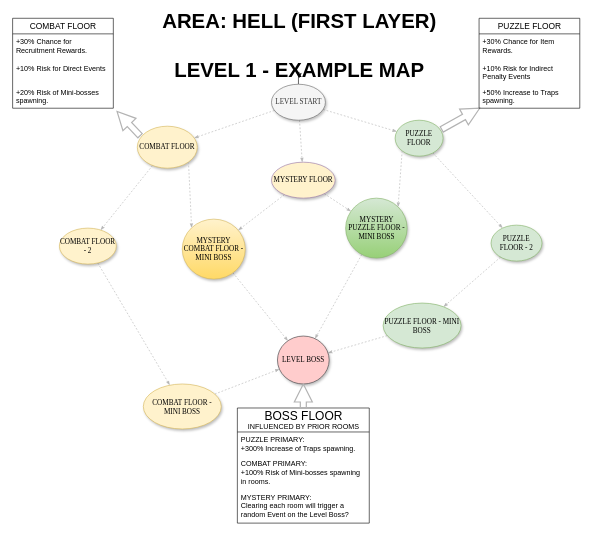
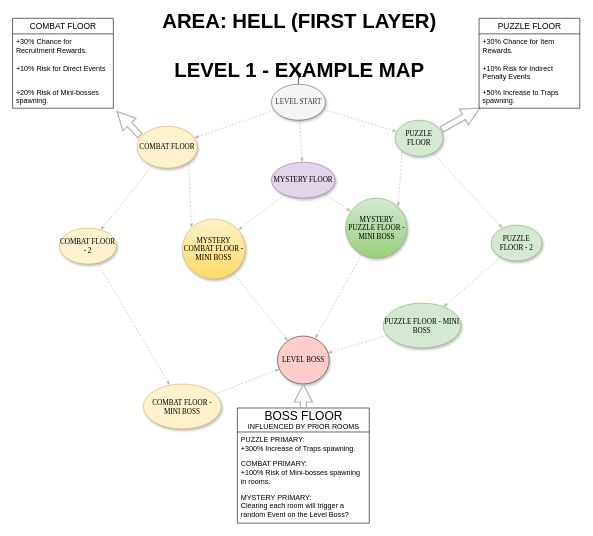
node "MYSTERY FLOOR": fillcolor #fff2cc -> #e1d5e7
